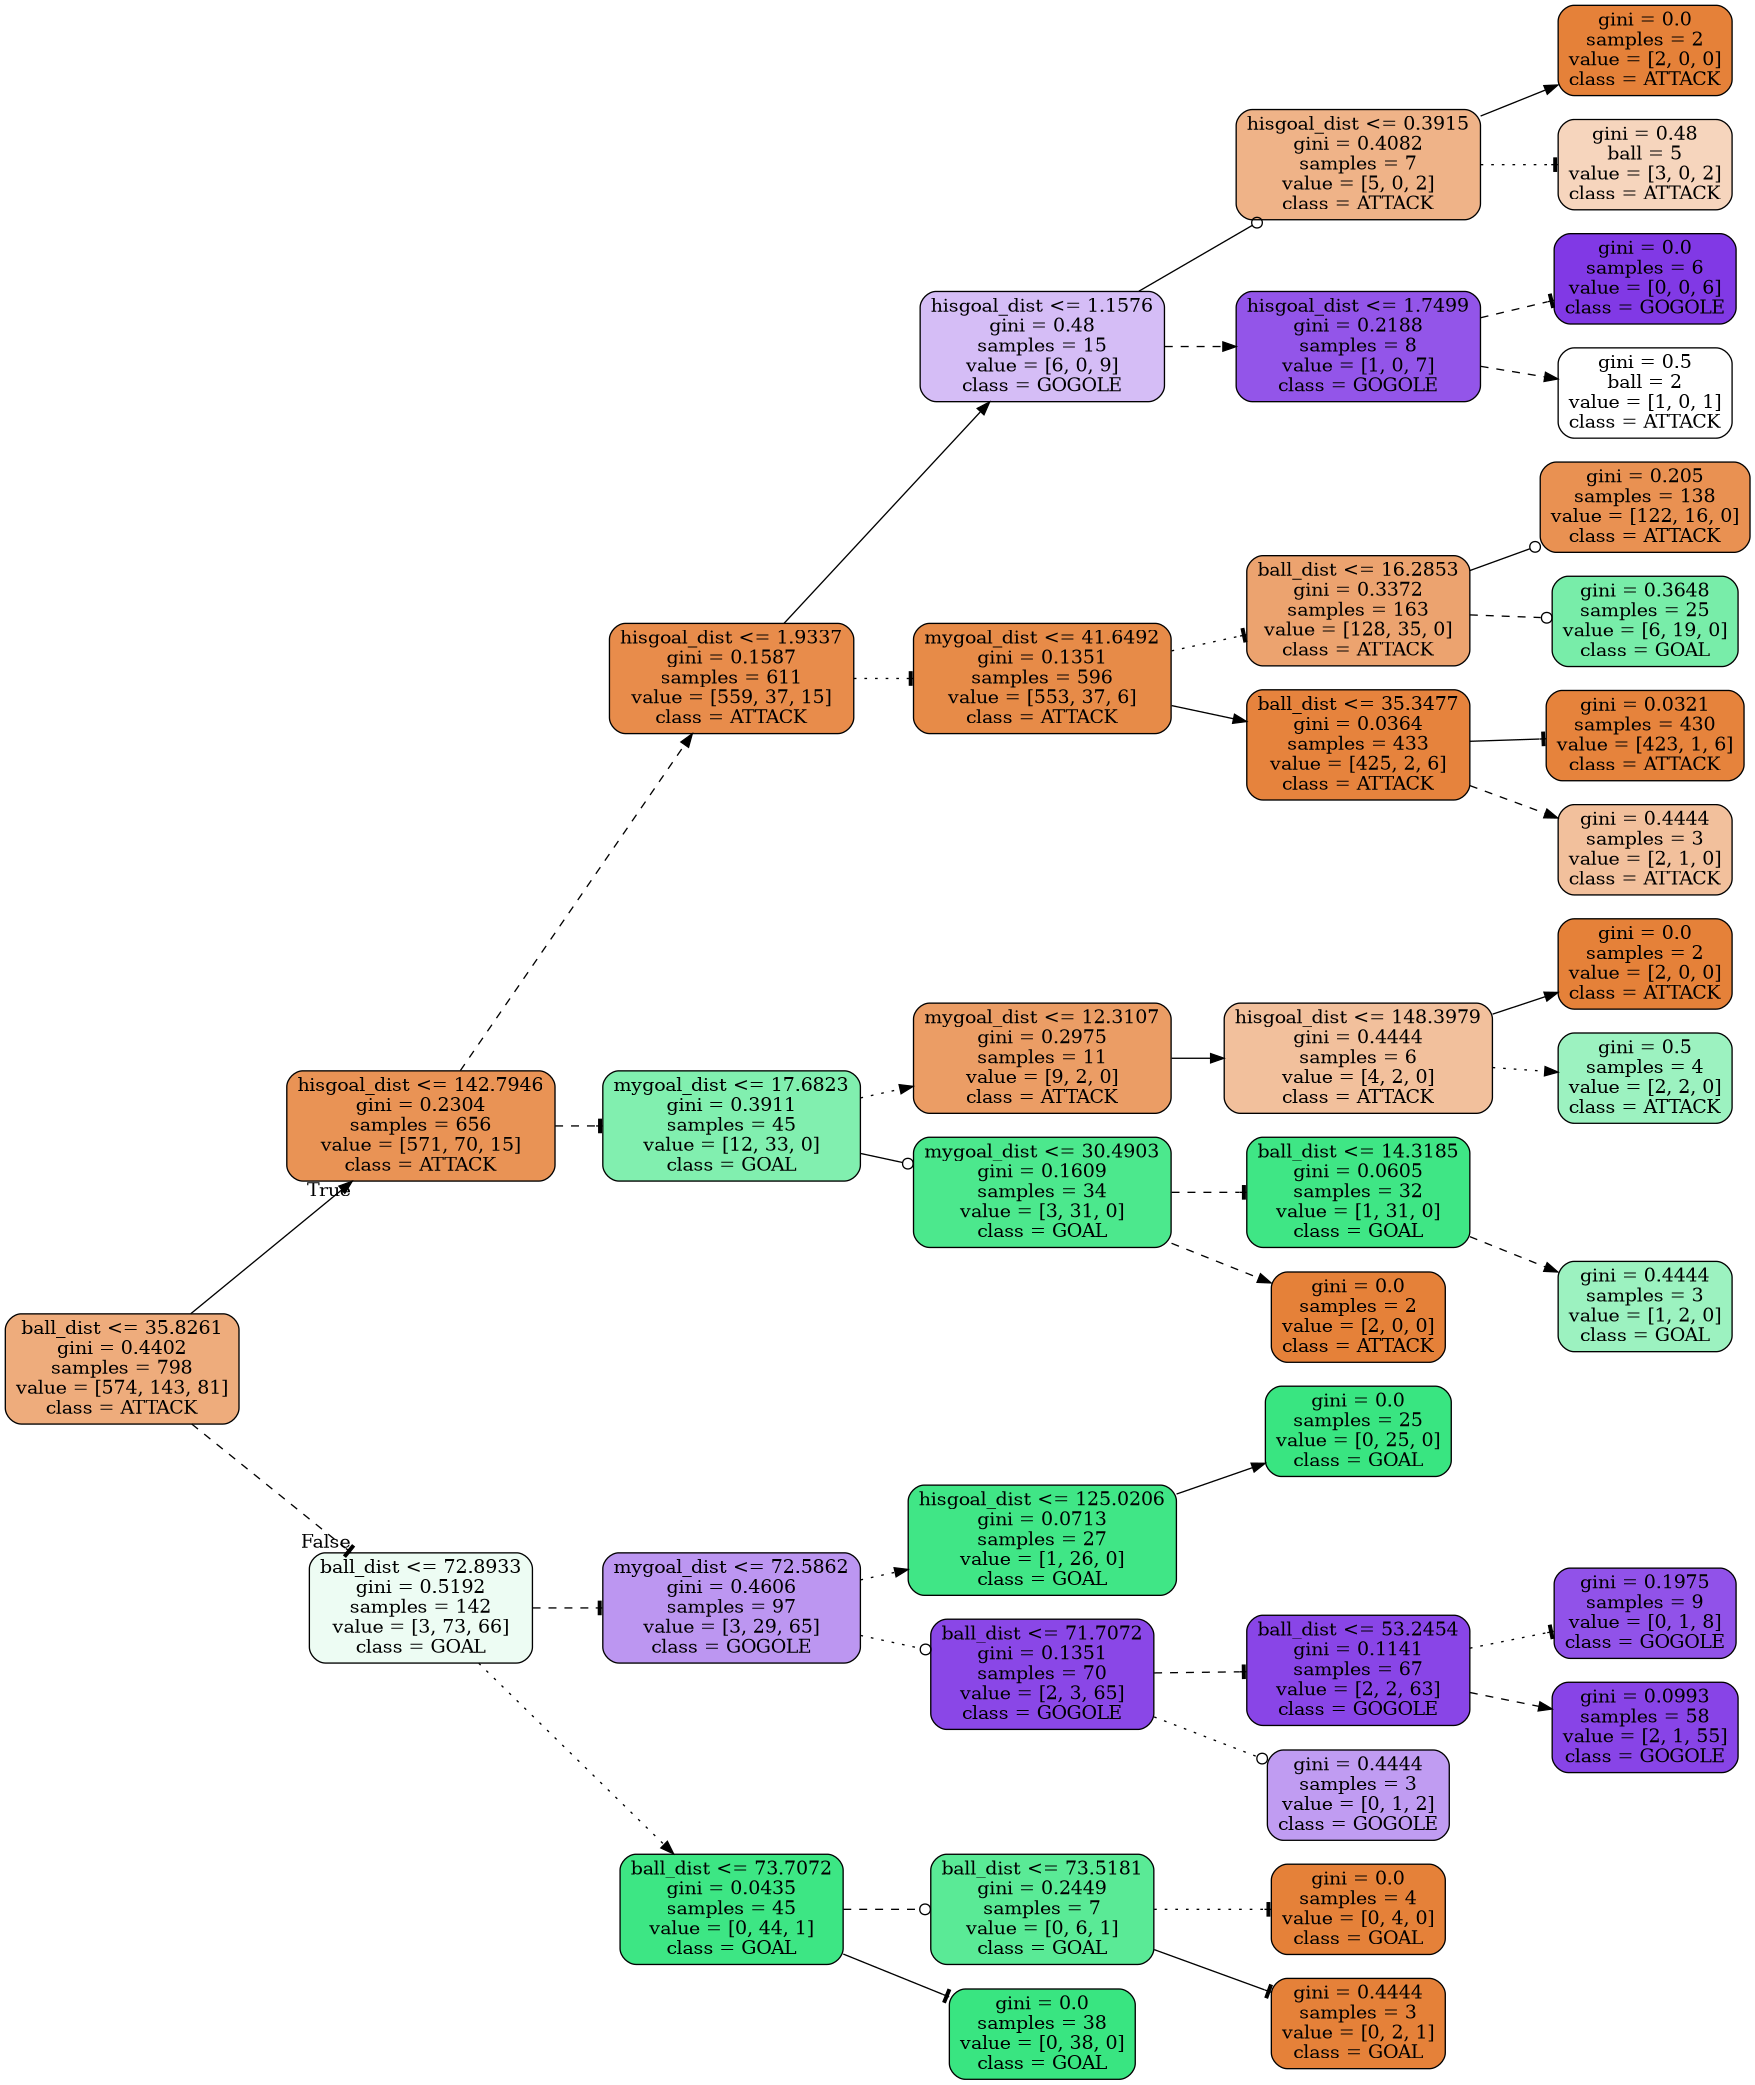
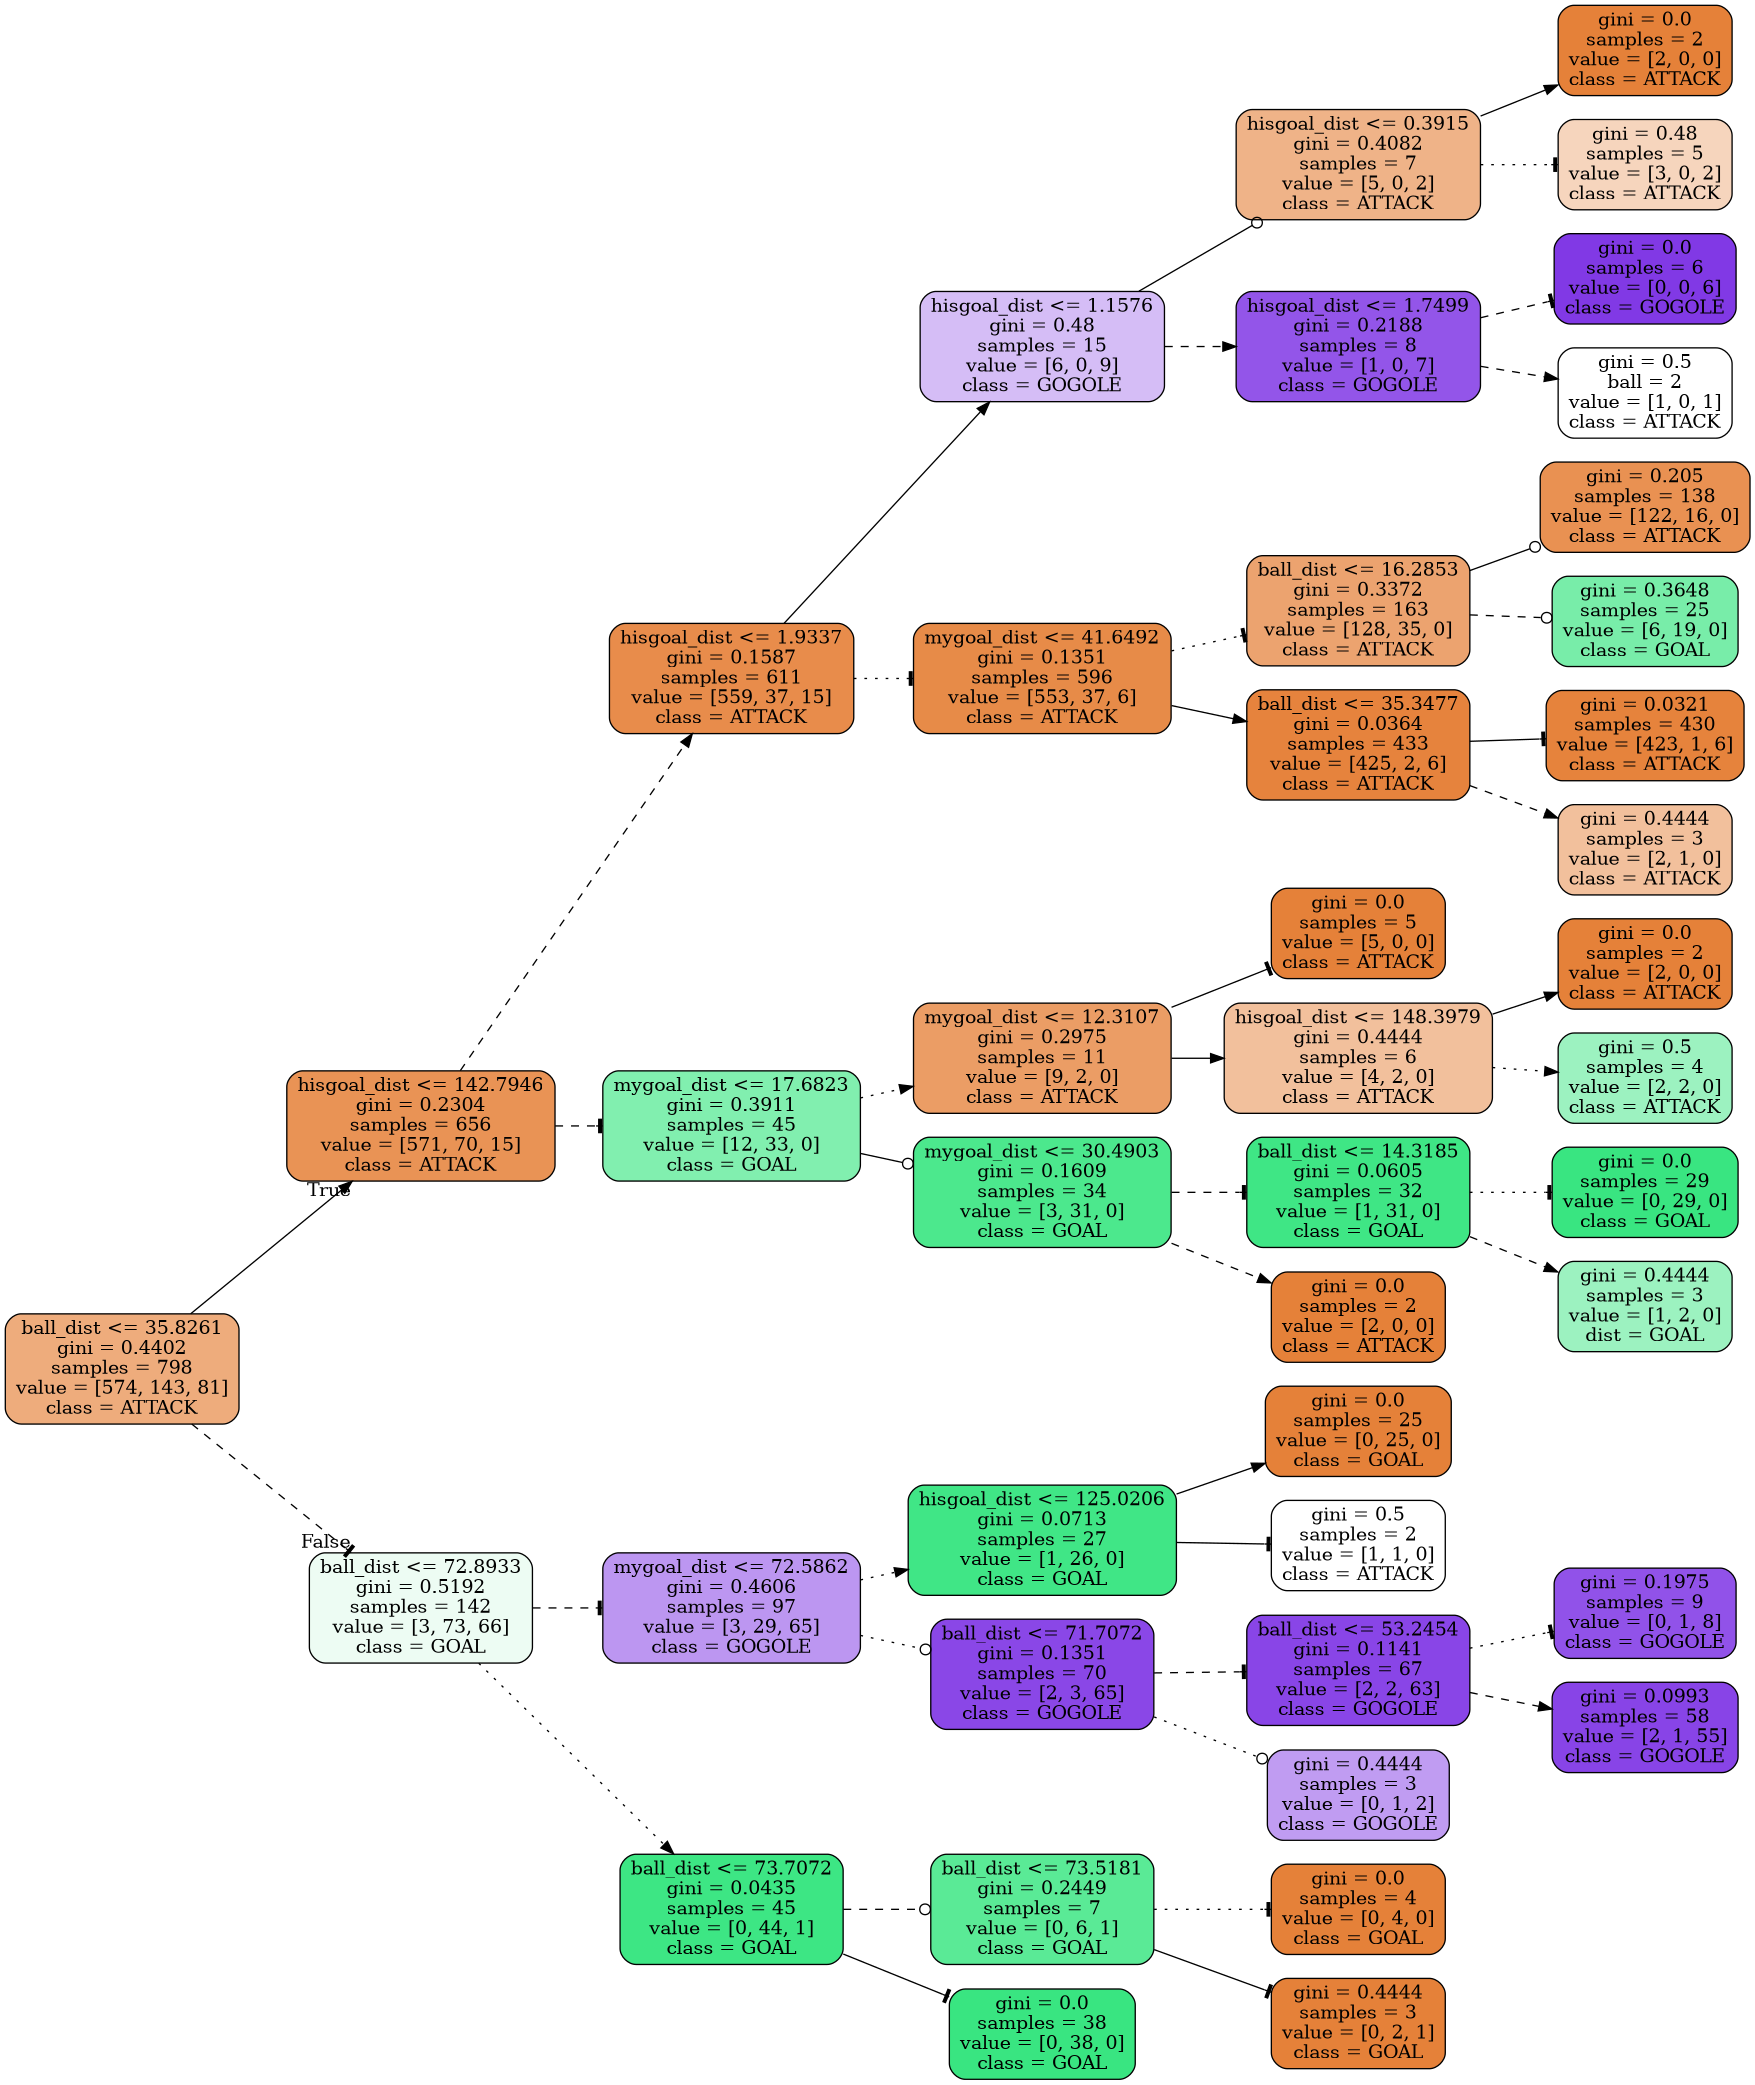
node "gini = 0.48 ball = 5 value = [3, 0, 2] class = ATTACK": label "gini = 0.48 ball = 5 value = [3, 0, 2] class = ATTACK" -> "gini = 0.48 samples = 5 value = [3, 0, 2] class = ATTACK"
node "gini = 0.0 samples = 5 value = [5, 0, 0] class = ATTACK": added
node "gini = 0.0 samples = 29 value = [0, 29, 0] class = GOAL": added
node "gini = 0.4444 samples = 3 value = [1, 2, 0] class = GOAL": label "gini = 0.4444 samples = 3 value = [1, 2, 0] class = GOAL" -> "gini = 0.4444 samples = 3 value = [1, 2, 0] dist = GOAL"
node "gini = 0.0 samples = 25 value = [0, 25, 0] class = GOAL": fillcolor #39e581ff -> #e58139ff
node "gini = 0.5 samples = 2 value = [1, 1, 0] class = ATTACK": added
